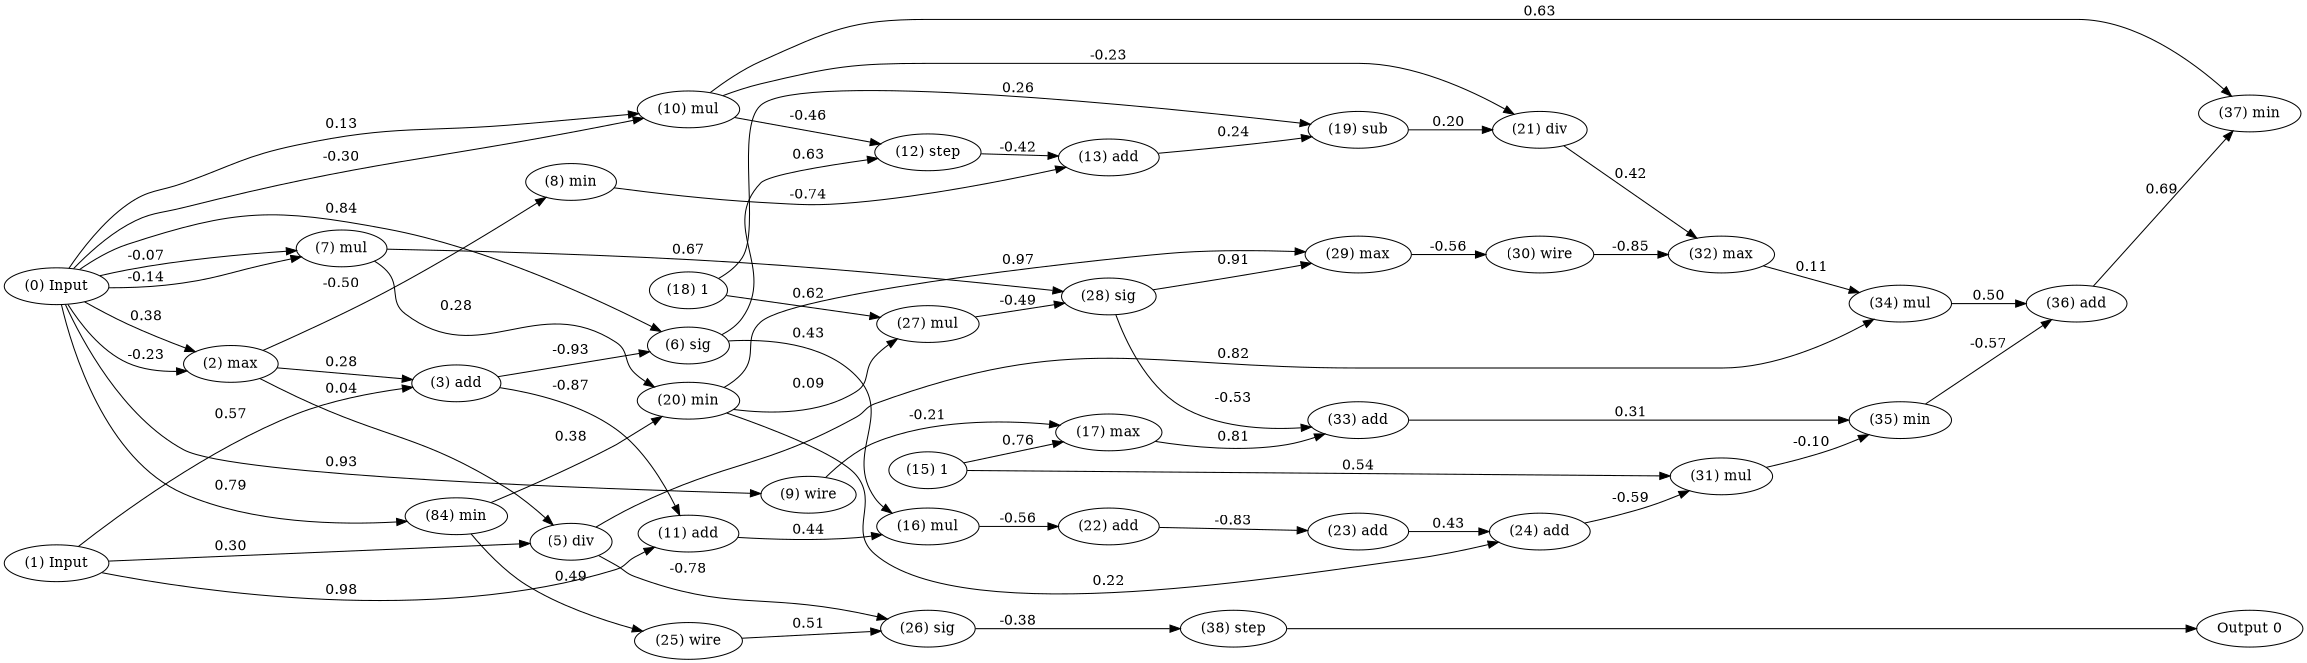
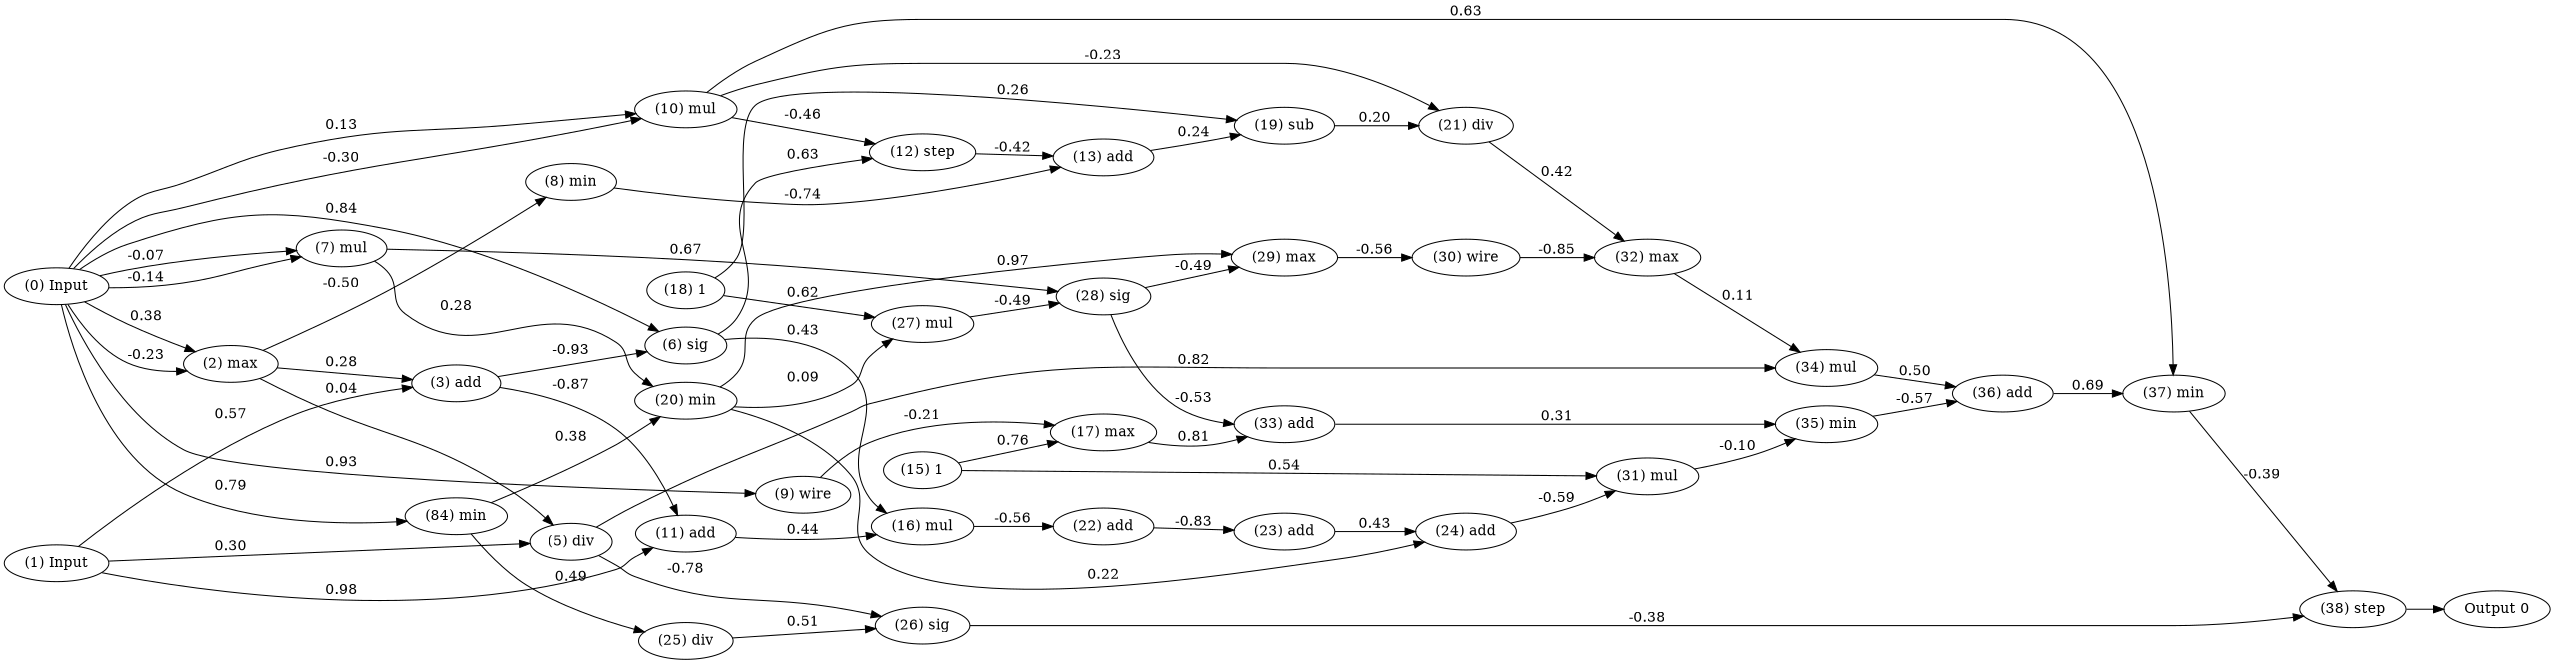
edge "(28) sig" -> "(29) max": label "0.91" -> "-0.49"
edge "(37) min" -> "(38) step": added, label "-0.39"
node "(25) wire": label "(25) wire" -> "(25) div"
